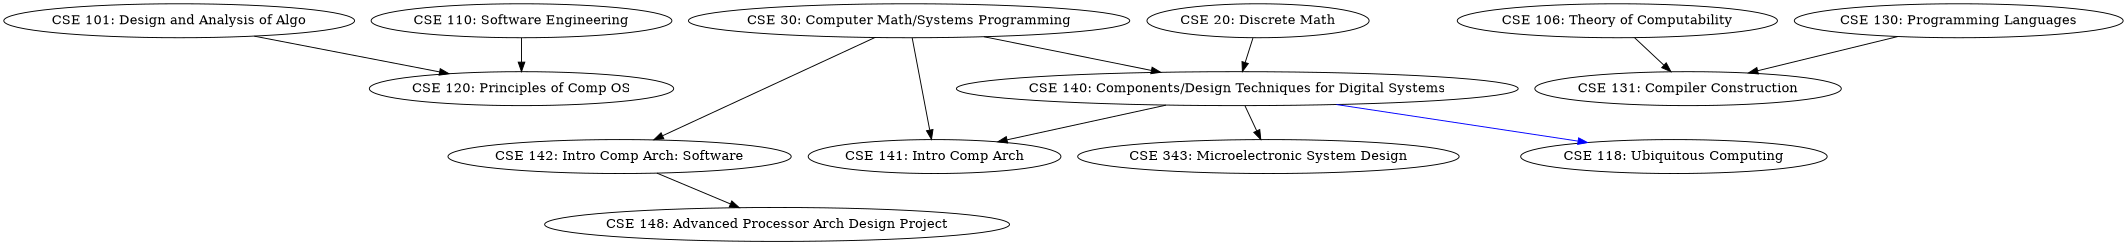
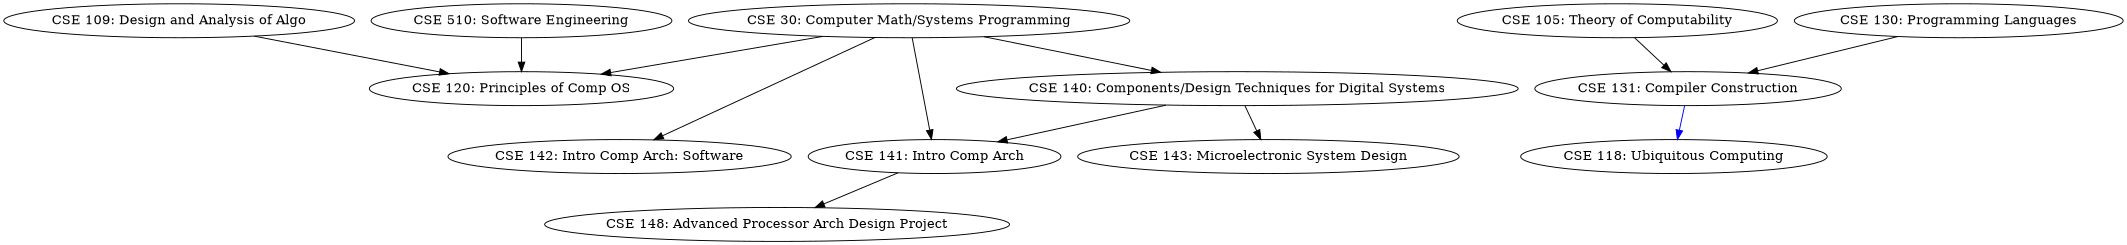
node "CSE 101: Design and Analysis of Algo": label "CSE 101: Design and Analysis of Algo" -> "CSE 109: Design and Analysis of Algo"
node "CSE 110: Software Engineering": label "CSE 110: Software Engineering" -> "CSE 510: Software Engineering"
node "CSE 20: Discrete Math": removed
node "CSE 106: Theory of Computability": label "CSE 106: Theory of Computability" -> "CSE 105: Theory of Computability"
edge "CSE 30: Computer Math/Systems Programming" -> "CSE 120: Principles of Comp OS": added
edge "CSE 140: Components/Design Techniques for Digital Systems" -> "CSE 118: Ubiquitous Computing": now "CSE 131: Compiler Construction" -> "CSE 118: Ubiquitous Computing"
node "CSE 343: Microelectronic System Design": label "CSE 343: Microelectronic System Design" -> "CSE 143: Microelectronic System Design"
edge "CSE 142: Intro Comp Arch: Software" -> "CSE 148: Advanced Processor Arch Design Project": now "CSE 141: Intro Comp Arch" -> "CSE 148: Advanced Processor Arch Design Project"
